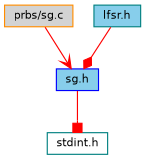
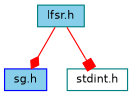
node "prbs/sg.c": removed
edge "sg.h" -> "stdint.h": now "lfsr.h" -> "stdint.h"
